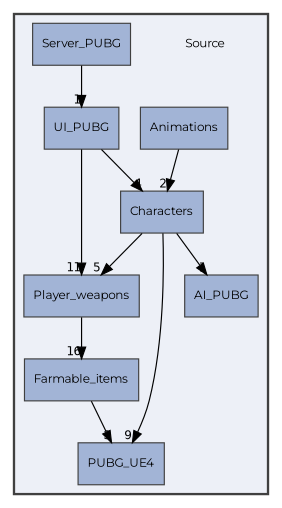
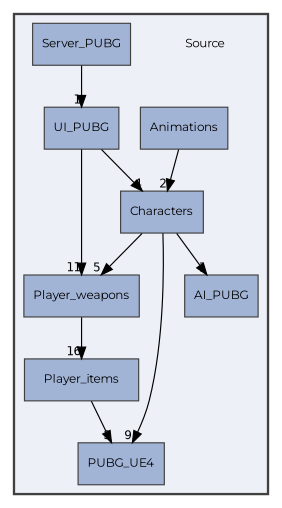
node "Farmable_items": label "Farmable_items" -> "Player_items"
